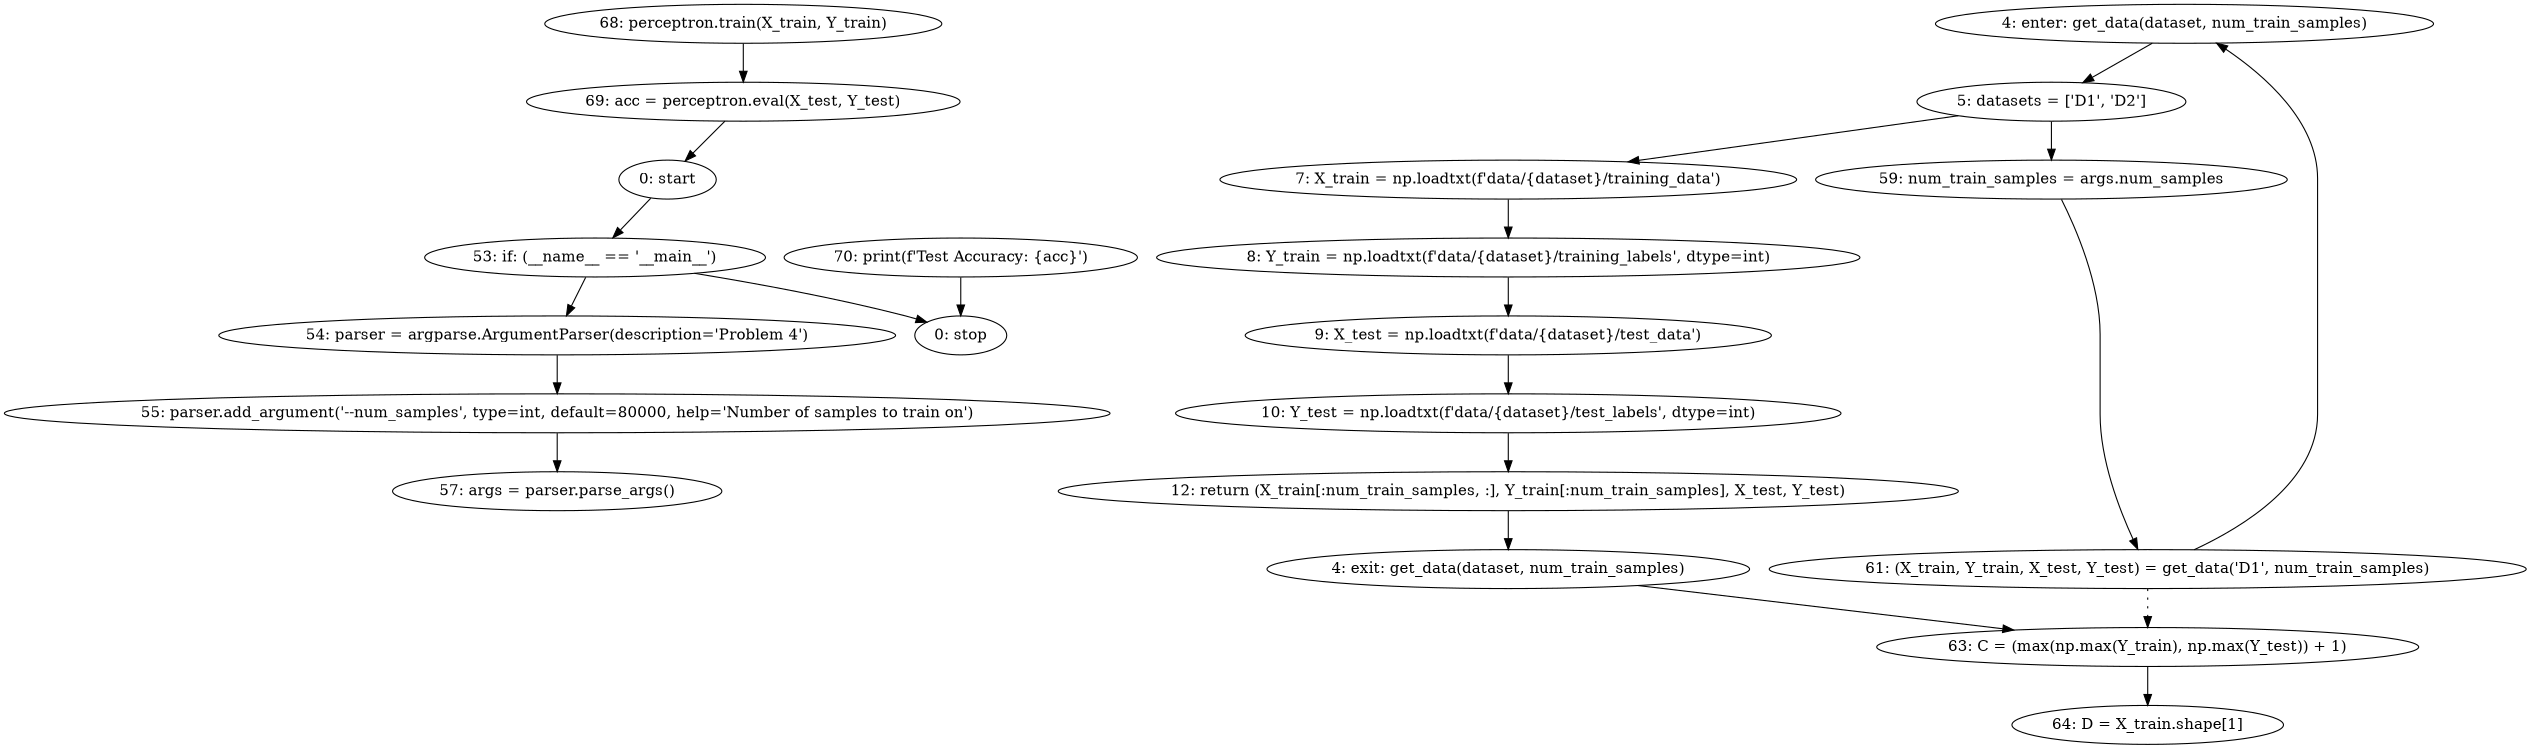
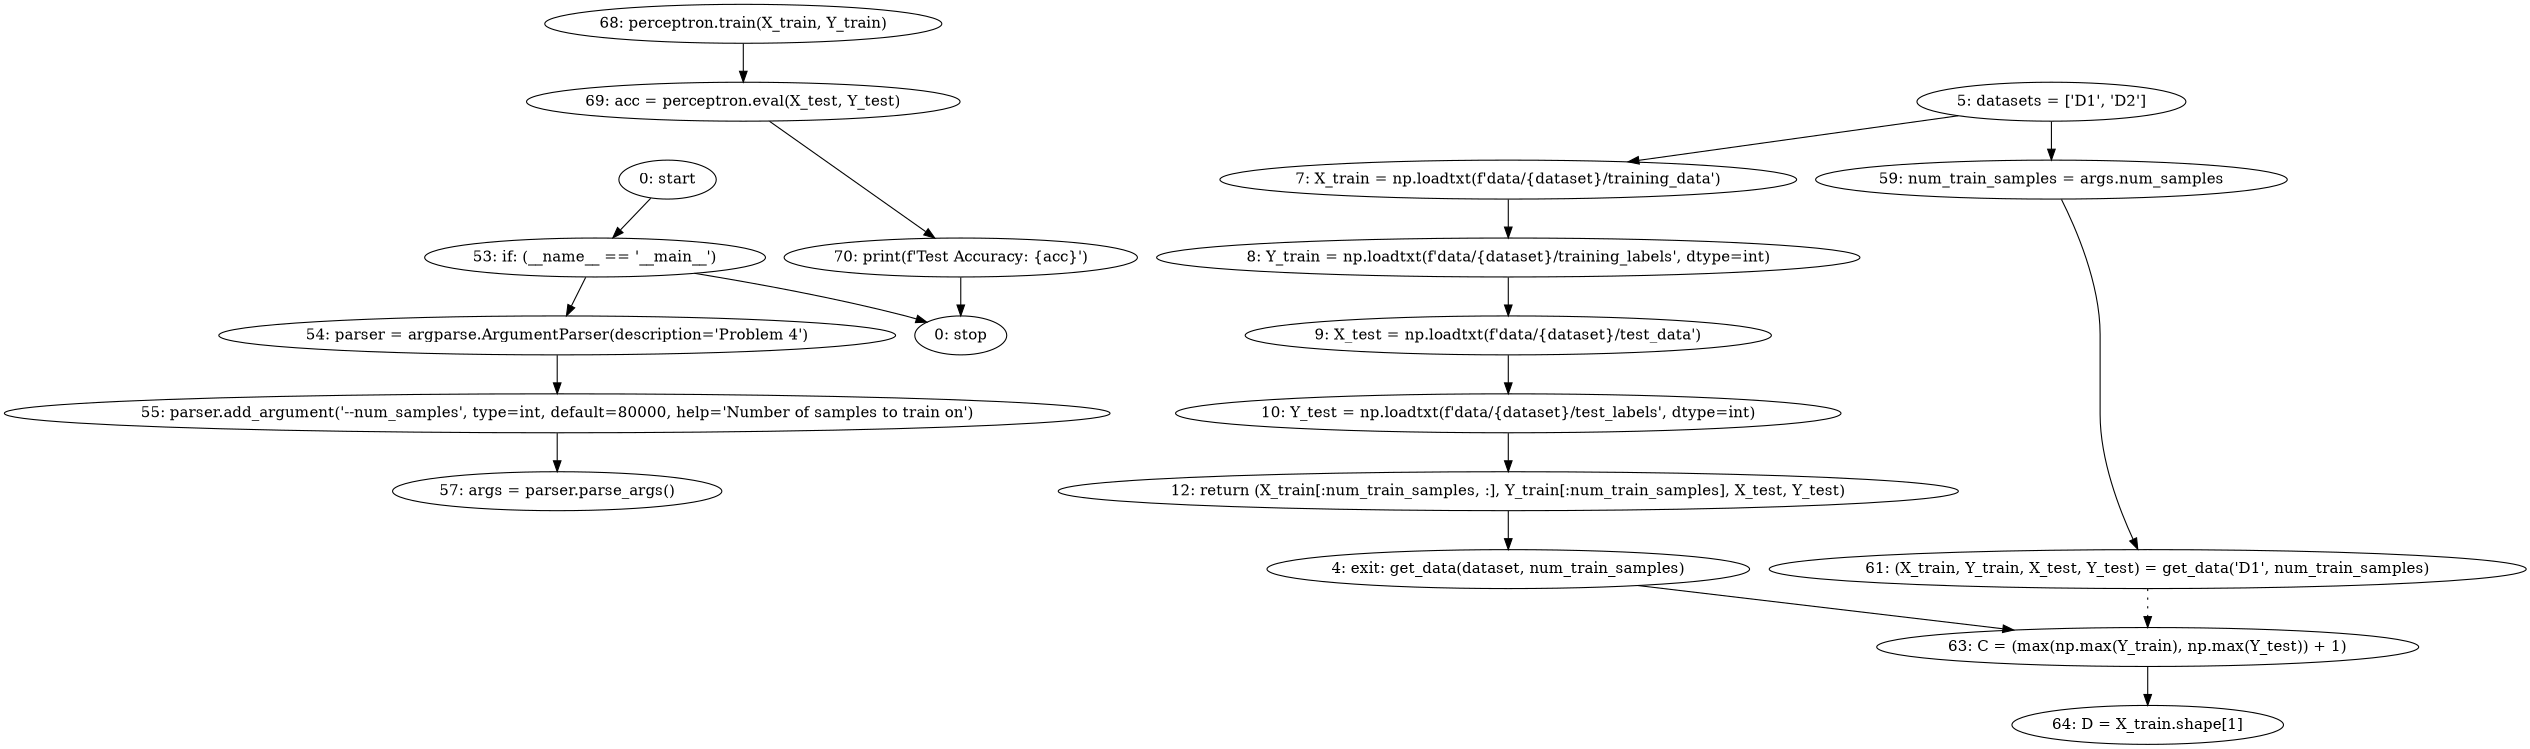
node "4: enter: get_data(dataset, num_train_samples)": removed
edge "69: acc = perceptron.eval(X_test, Y_test)" -> "0: start": now "69: acc = perceptron.eval(X_test, Y_test)" -> "70: print(f'Test Accuracy: {acc}')"
